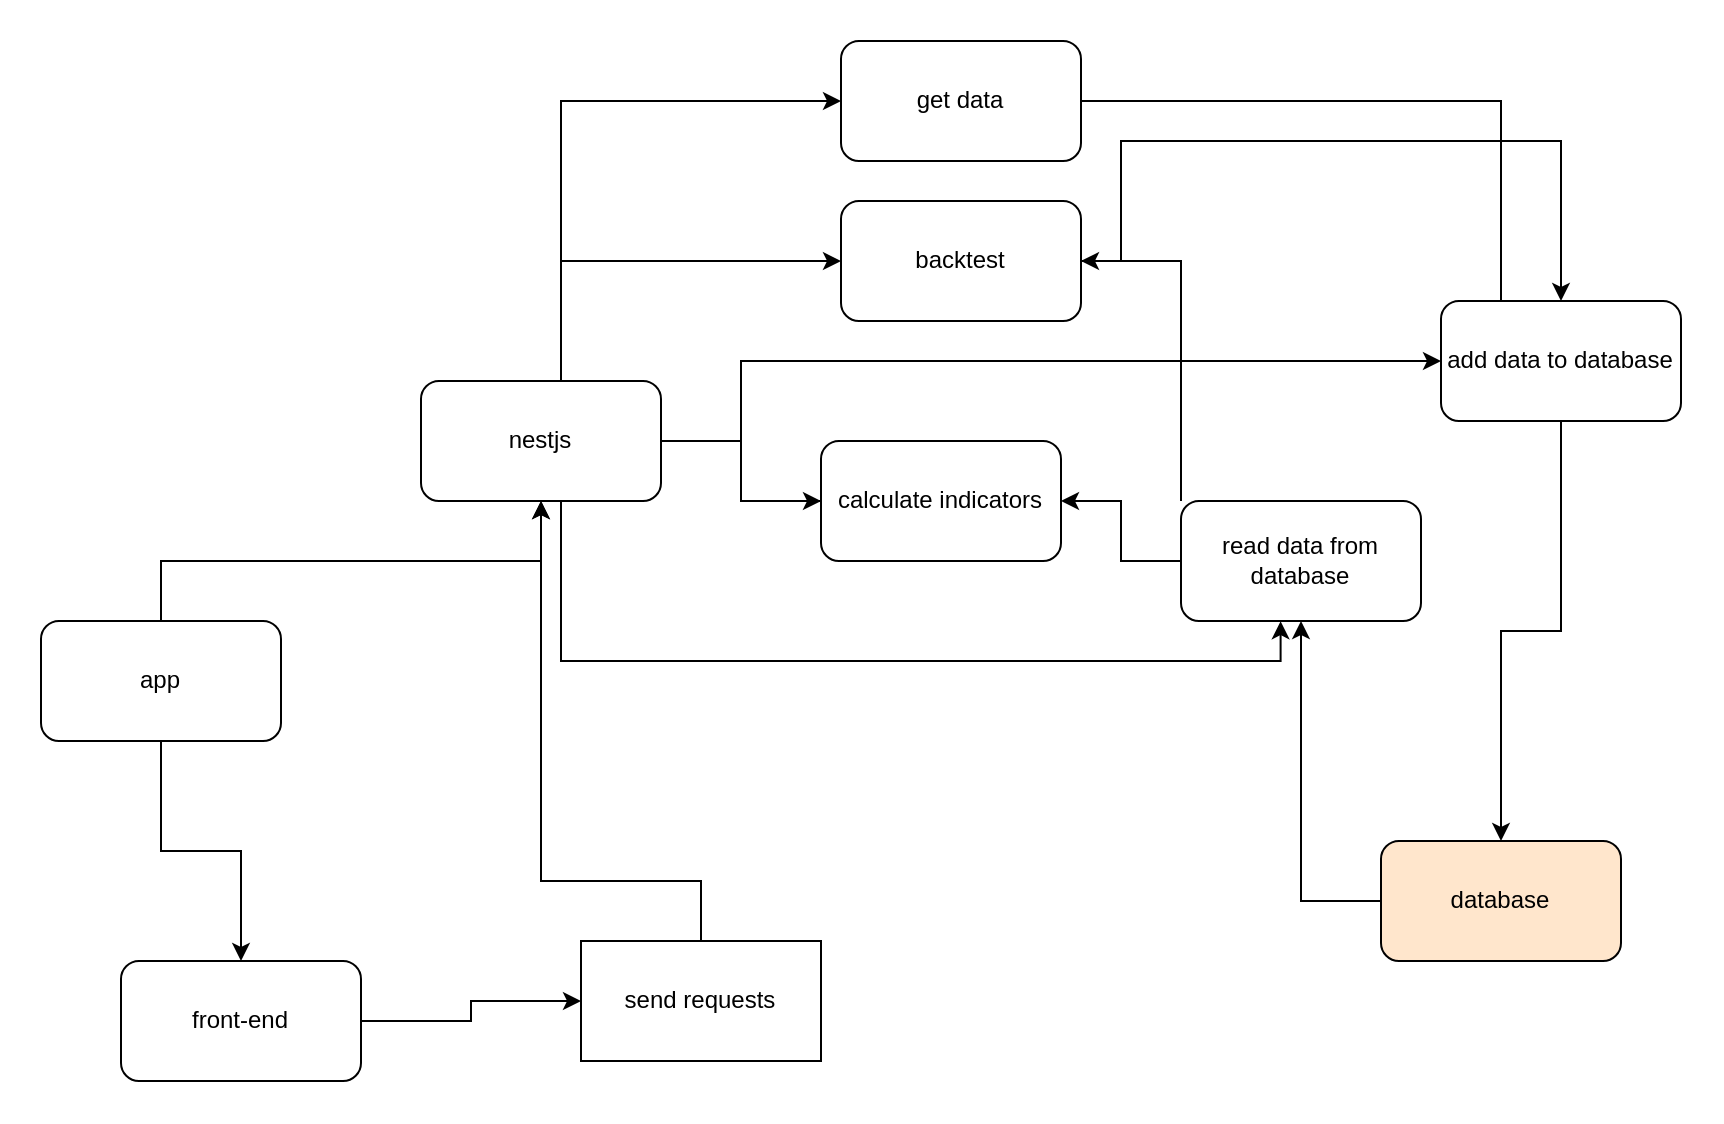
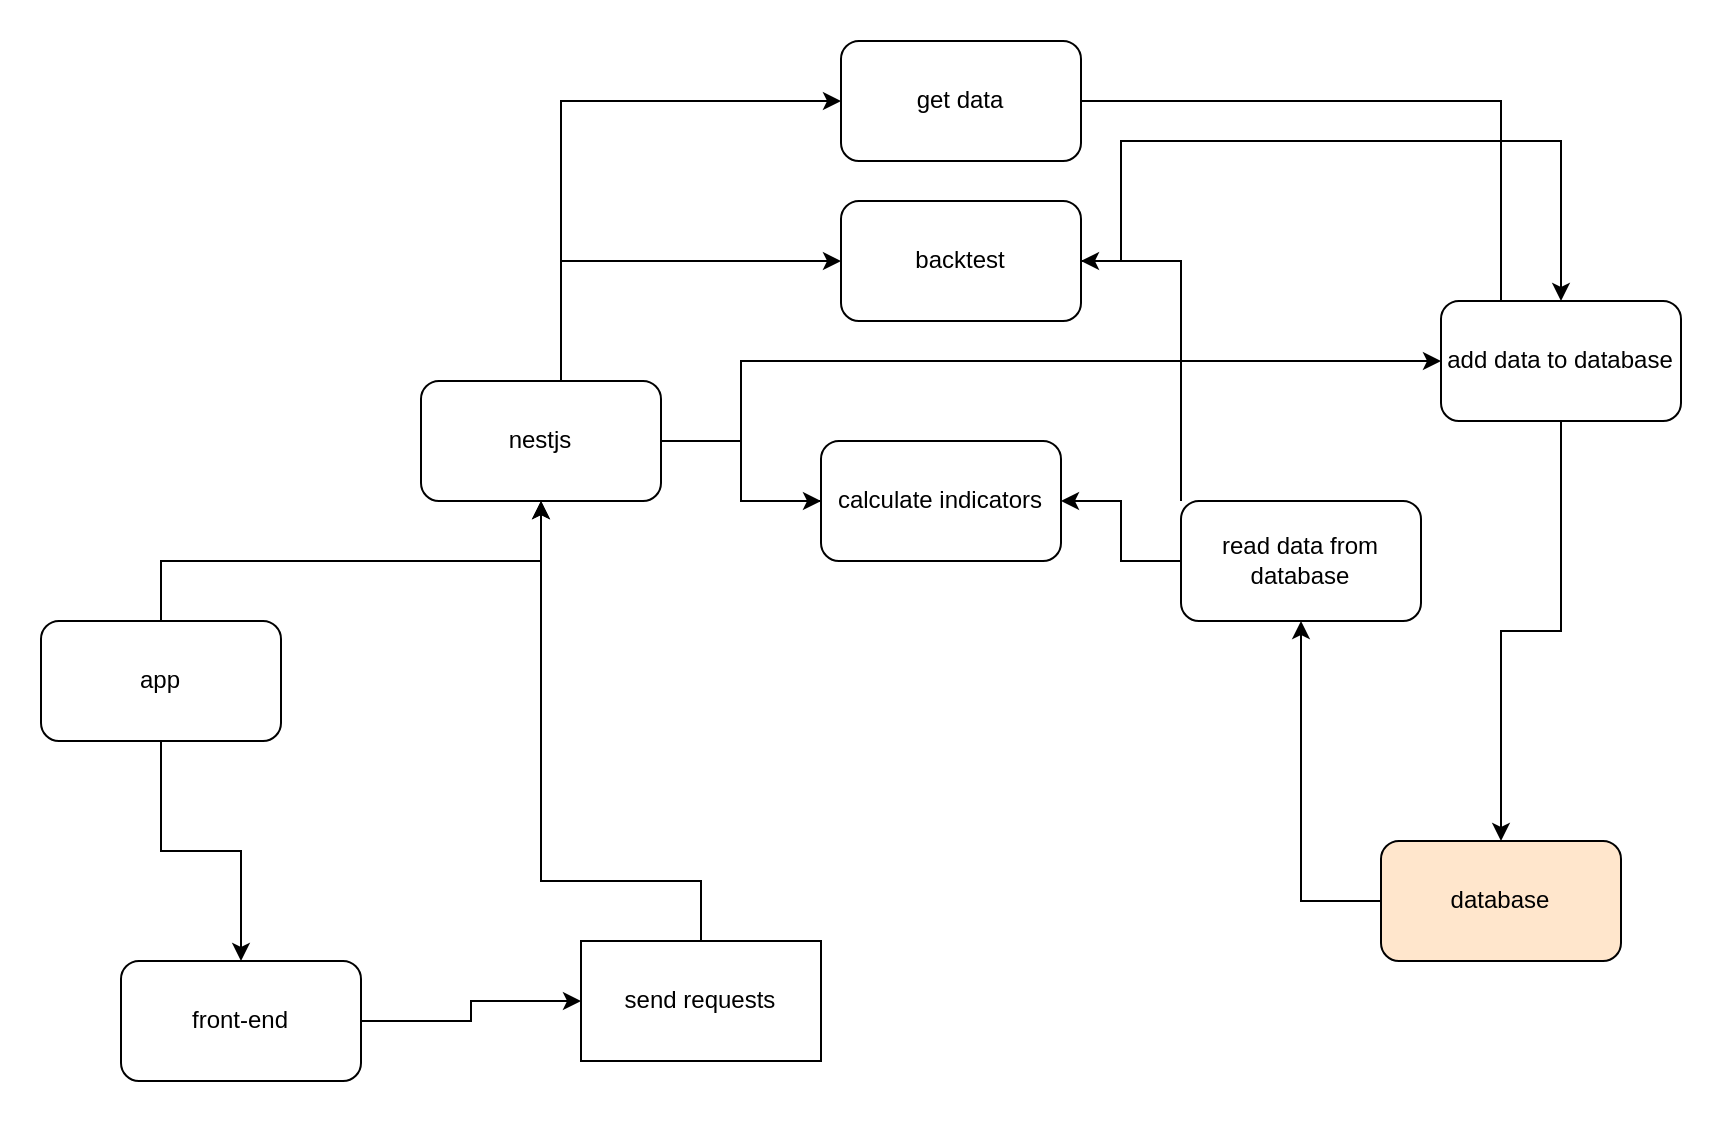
edge "nestjs" -> "read data from database": removed
